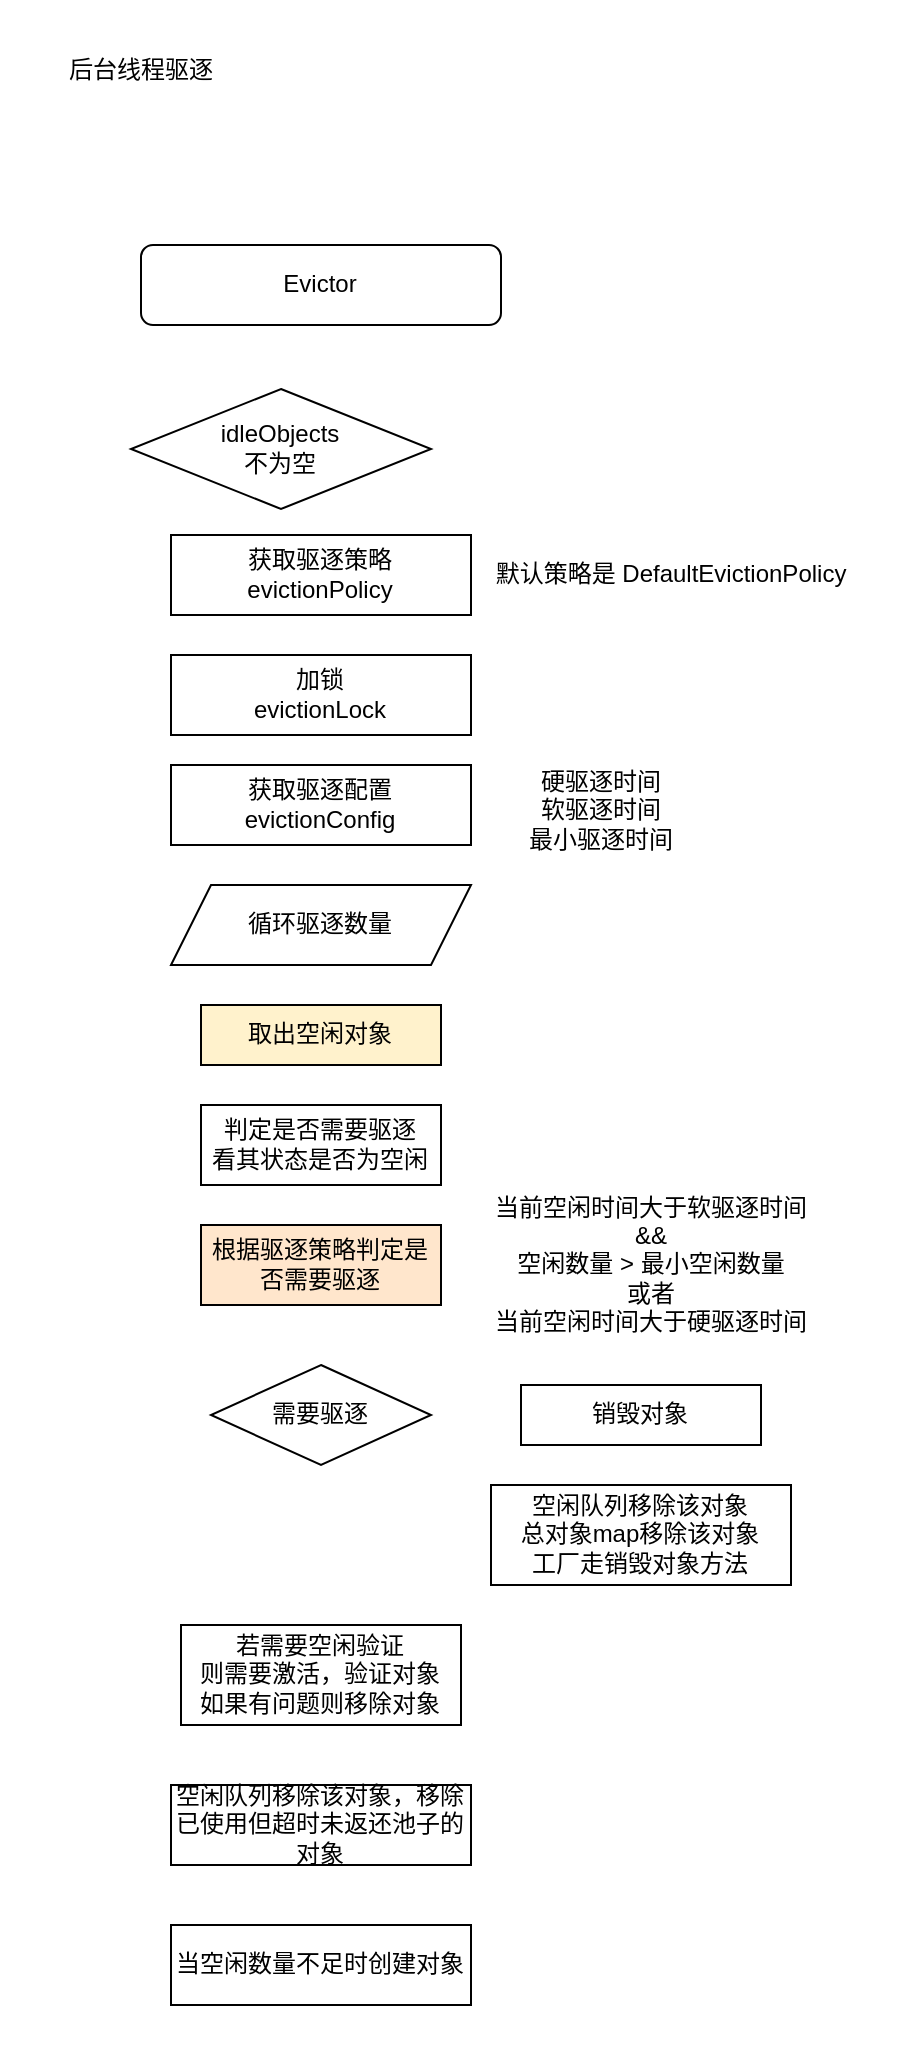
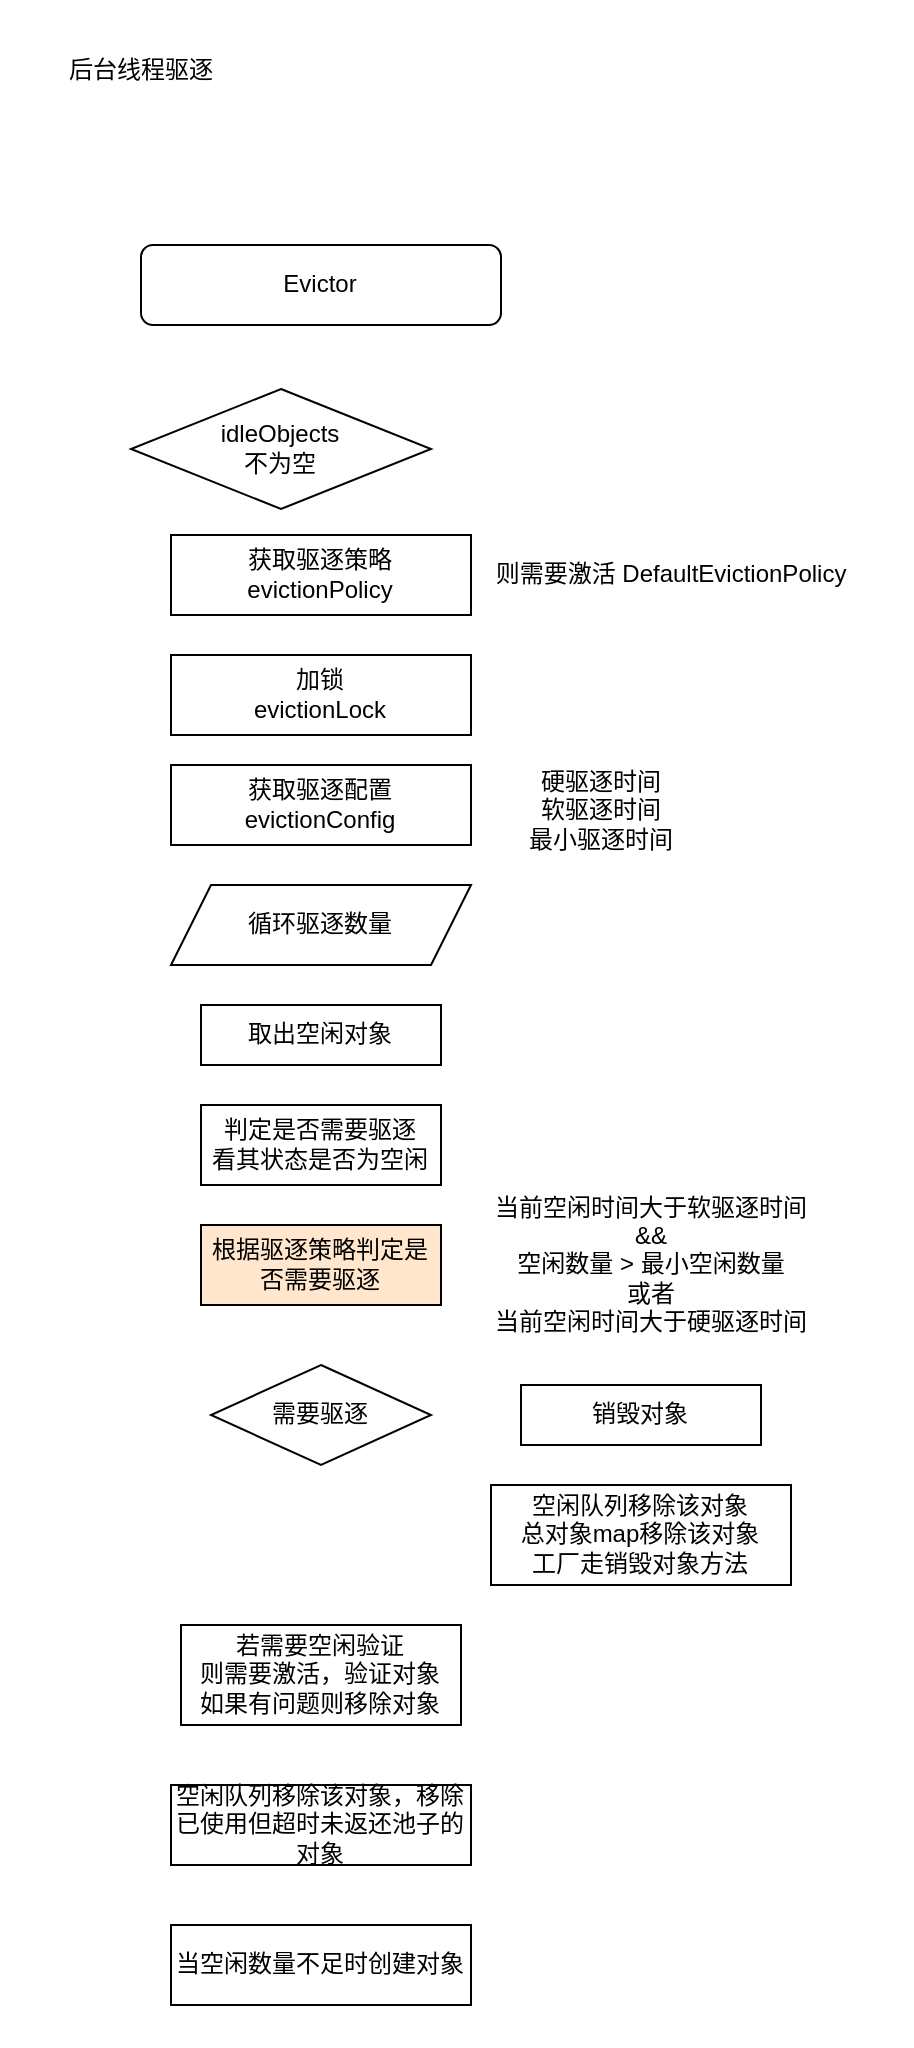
node "默认策略是 DefaultEvictionPolicy": label "默认策略是 DefaultEvictionPolicy" -> "则需要激活 DefaultEvictionPolicy"
node "取出空闲对象": fillcolor #fff2cc -> #ffffff
